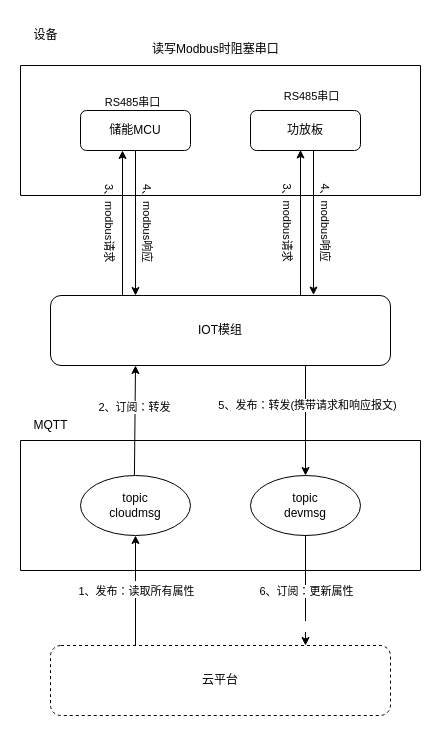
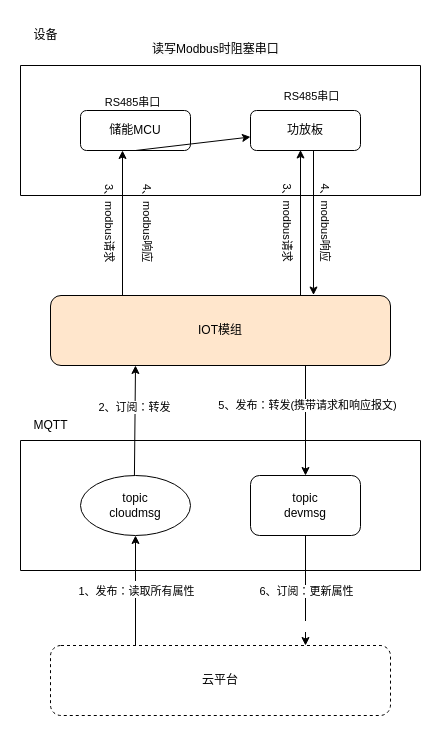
edge "储能MCU" -> "IOT模组": now "储能MCU" -> "功放板"
node "IOT模组": fillcolor #ffffff -> #ffe6cc
node "topic devmsg": shape ellipse -> rounded rectangle
